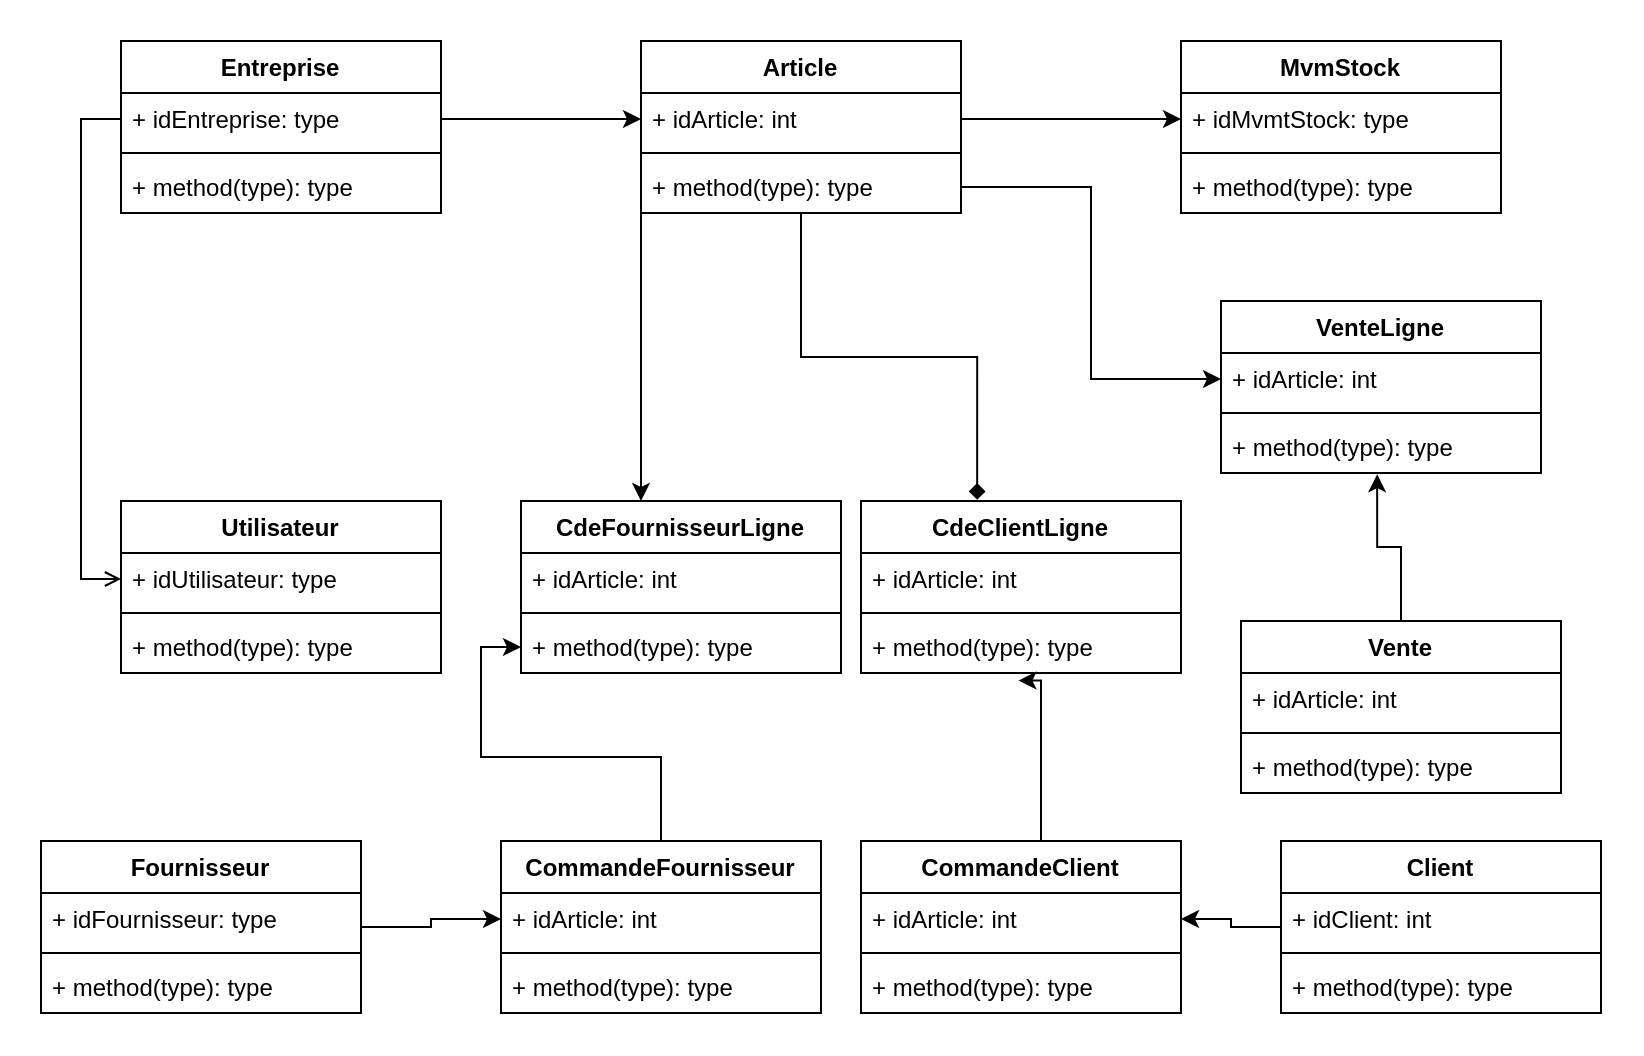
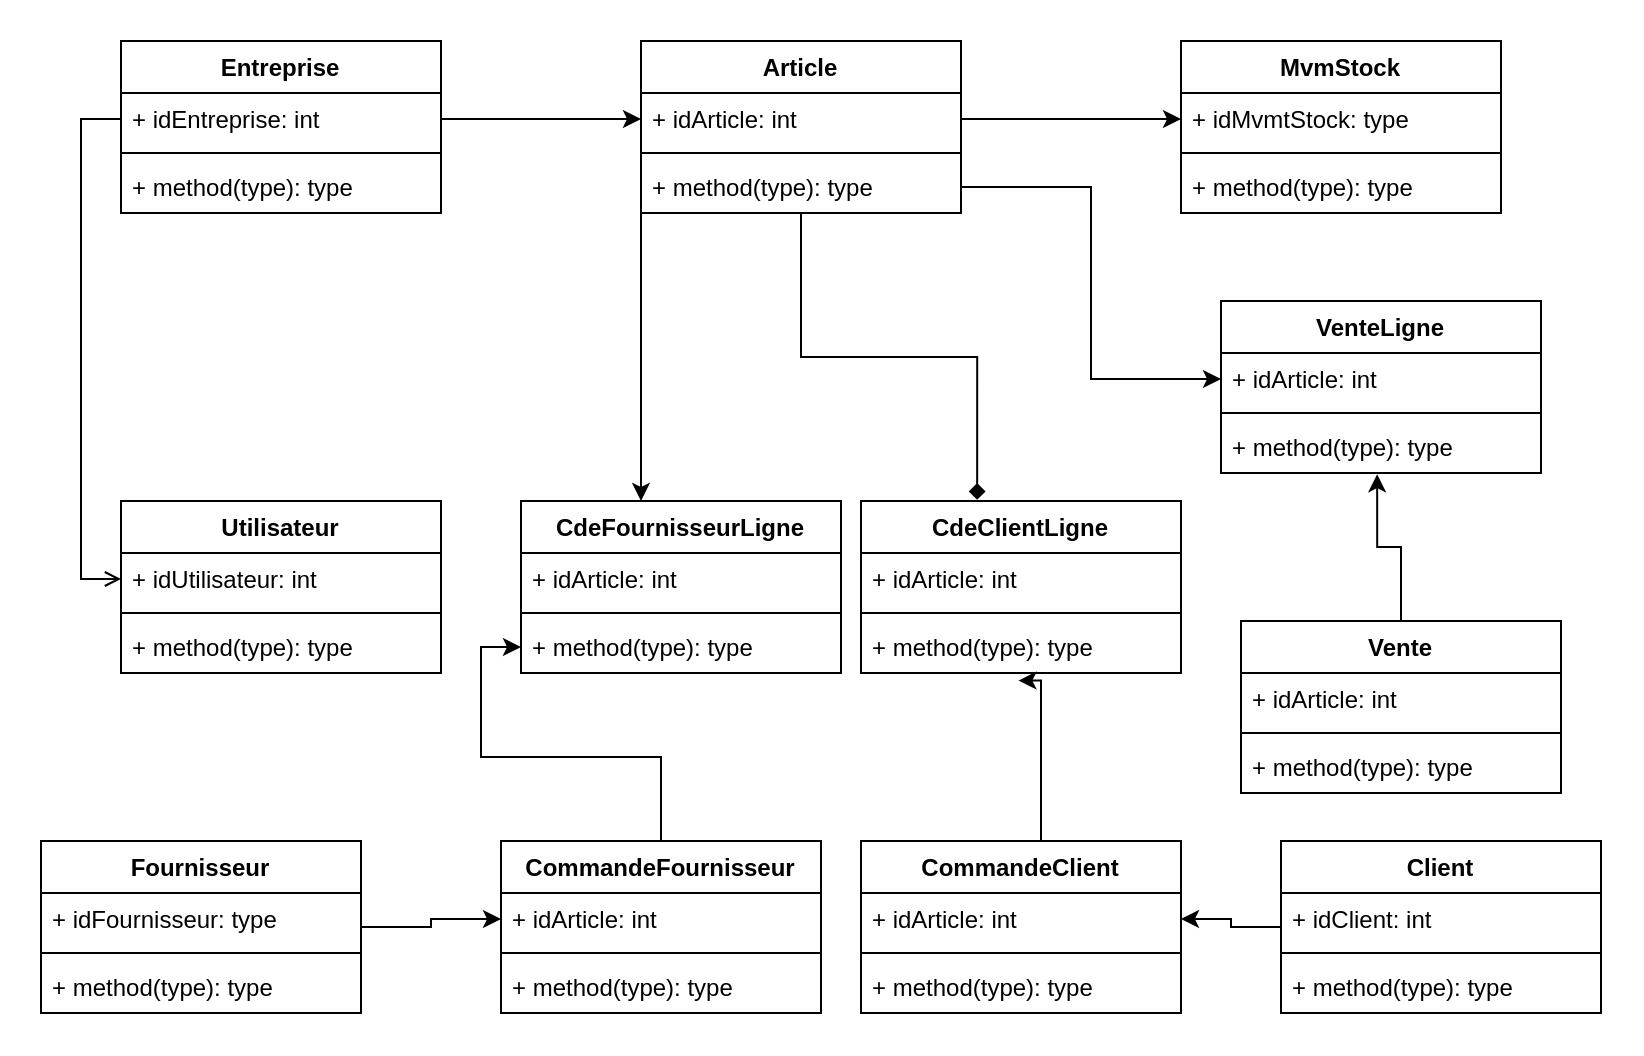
node "+ idEntreprise: type": label "+ idEntreprise: type" -> "+ idEntreprise: int"
node "+ idUtilisateur: type": label "+ idUtilisateur: type" -> "+ idUtilisateur: int"
